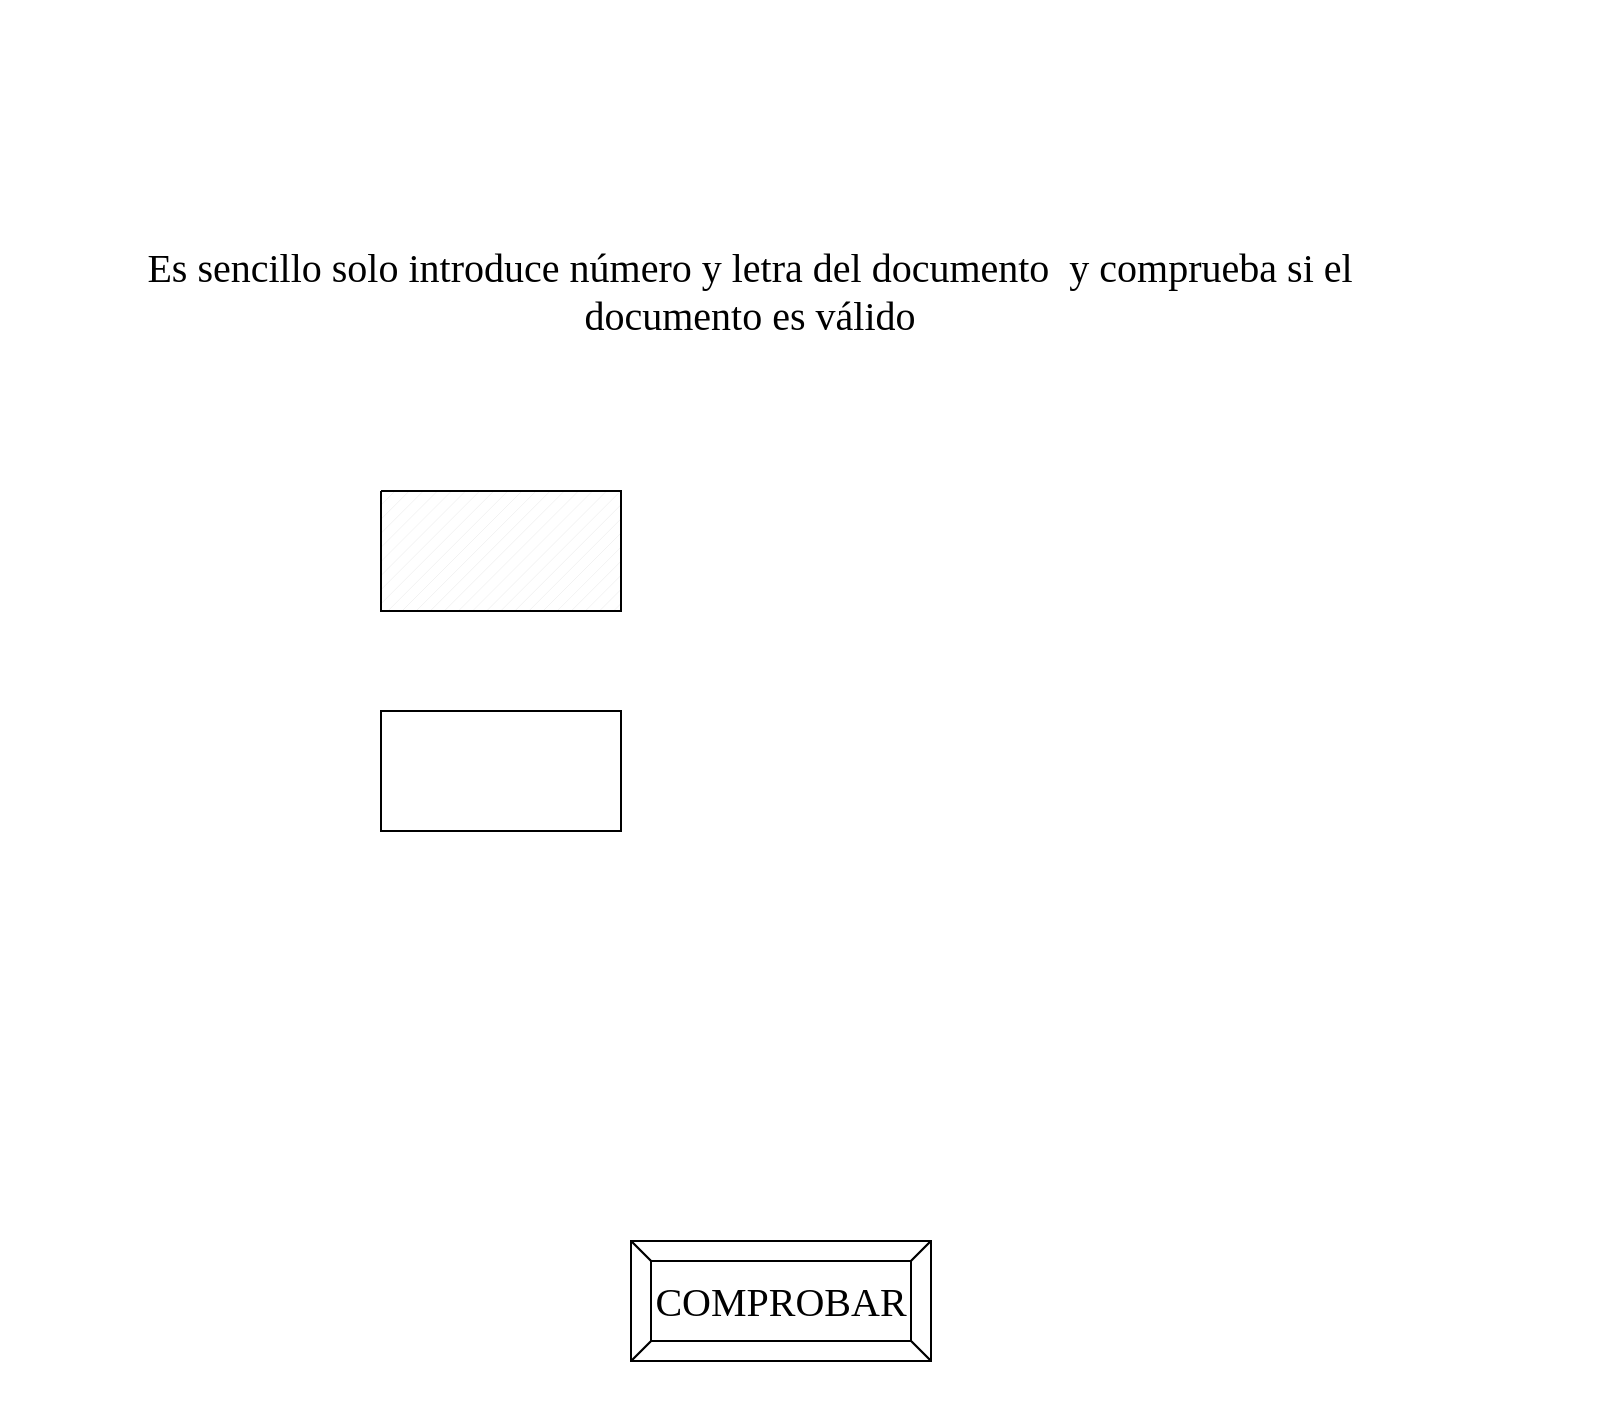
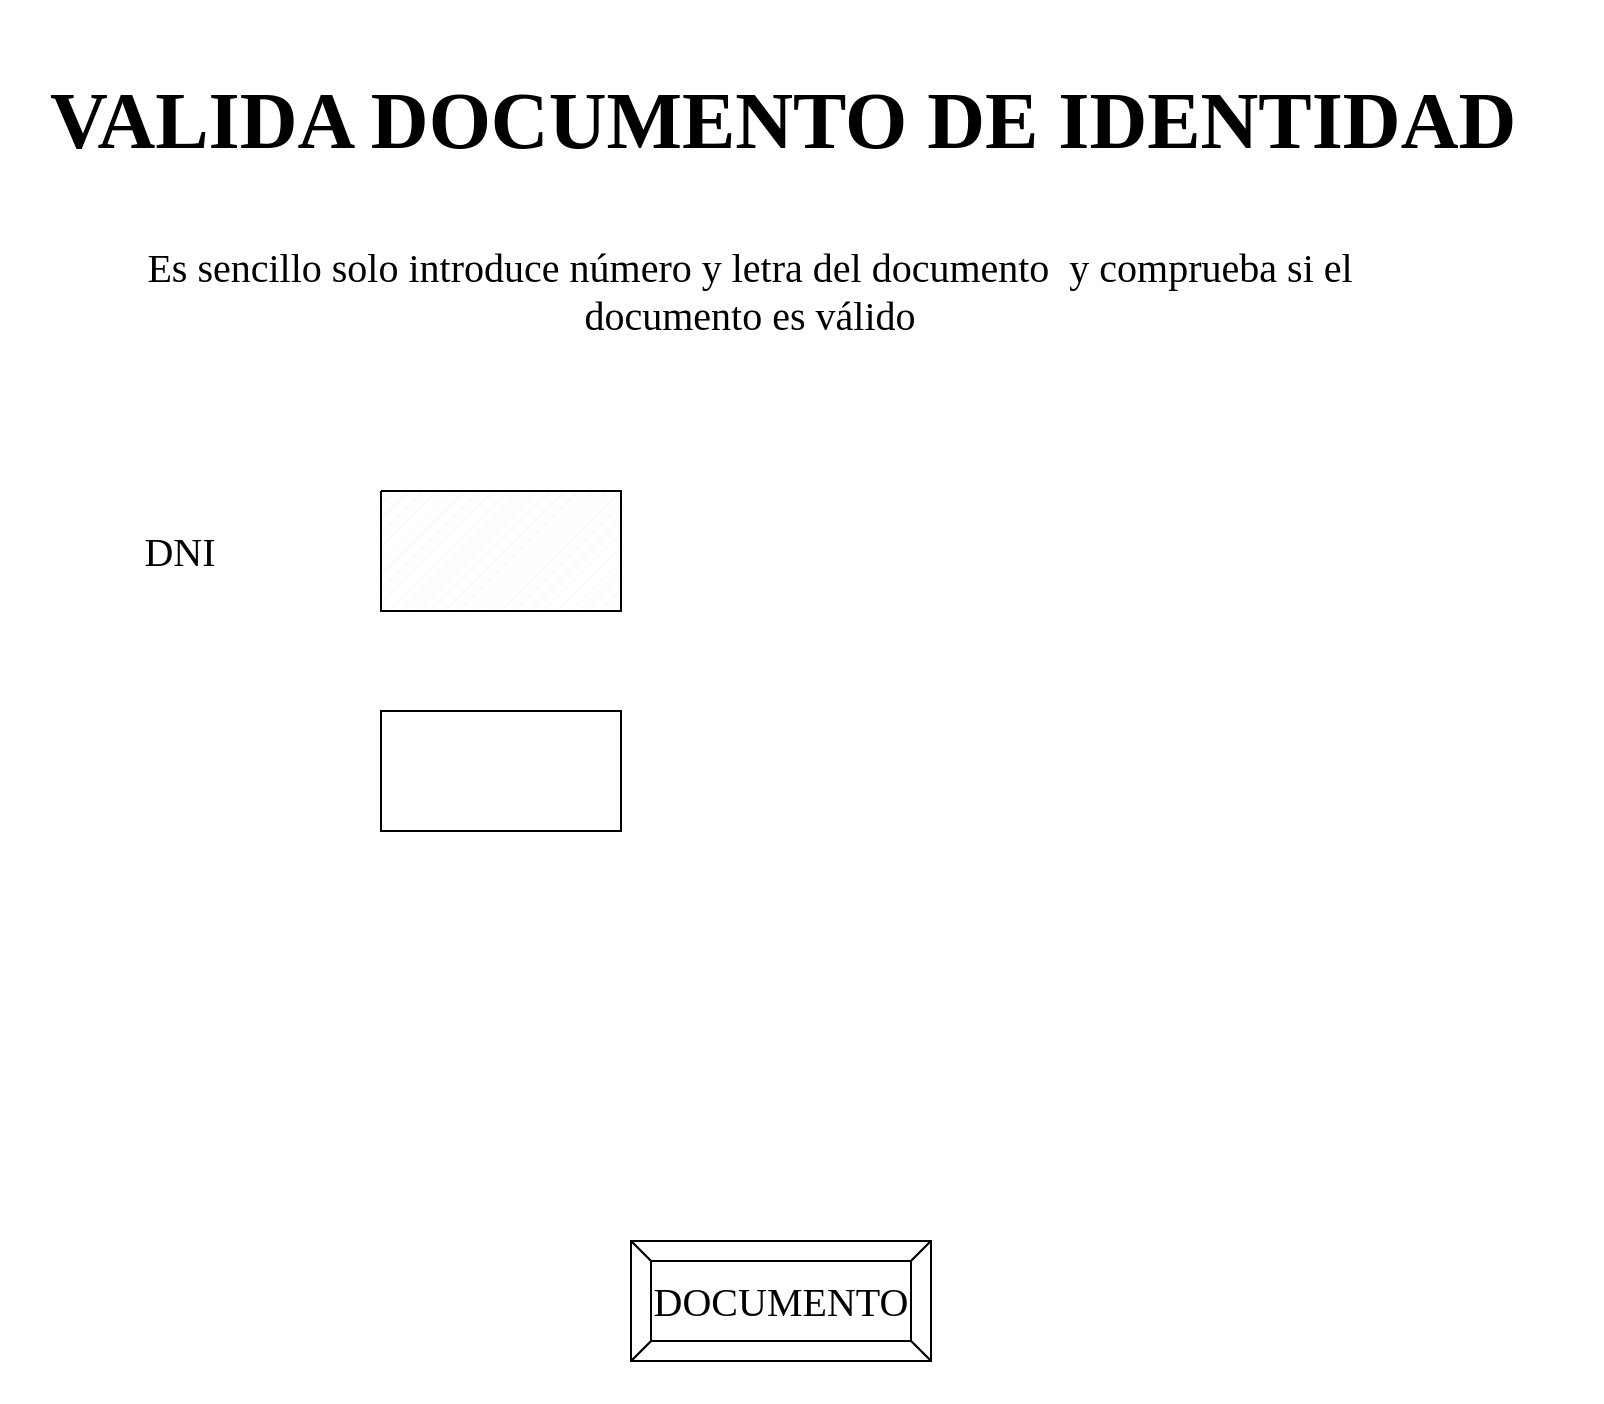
node "VALIDA DOCUMENTO DE IDENTIDAD": added
node "DNI": added
node "COMPROBAR": label "COMPROBAR" -> "DOCUMENTO"
